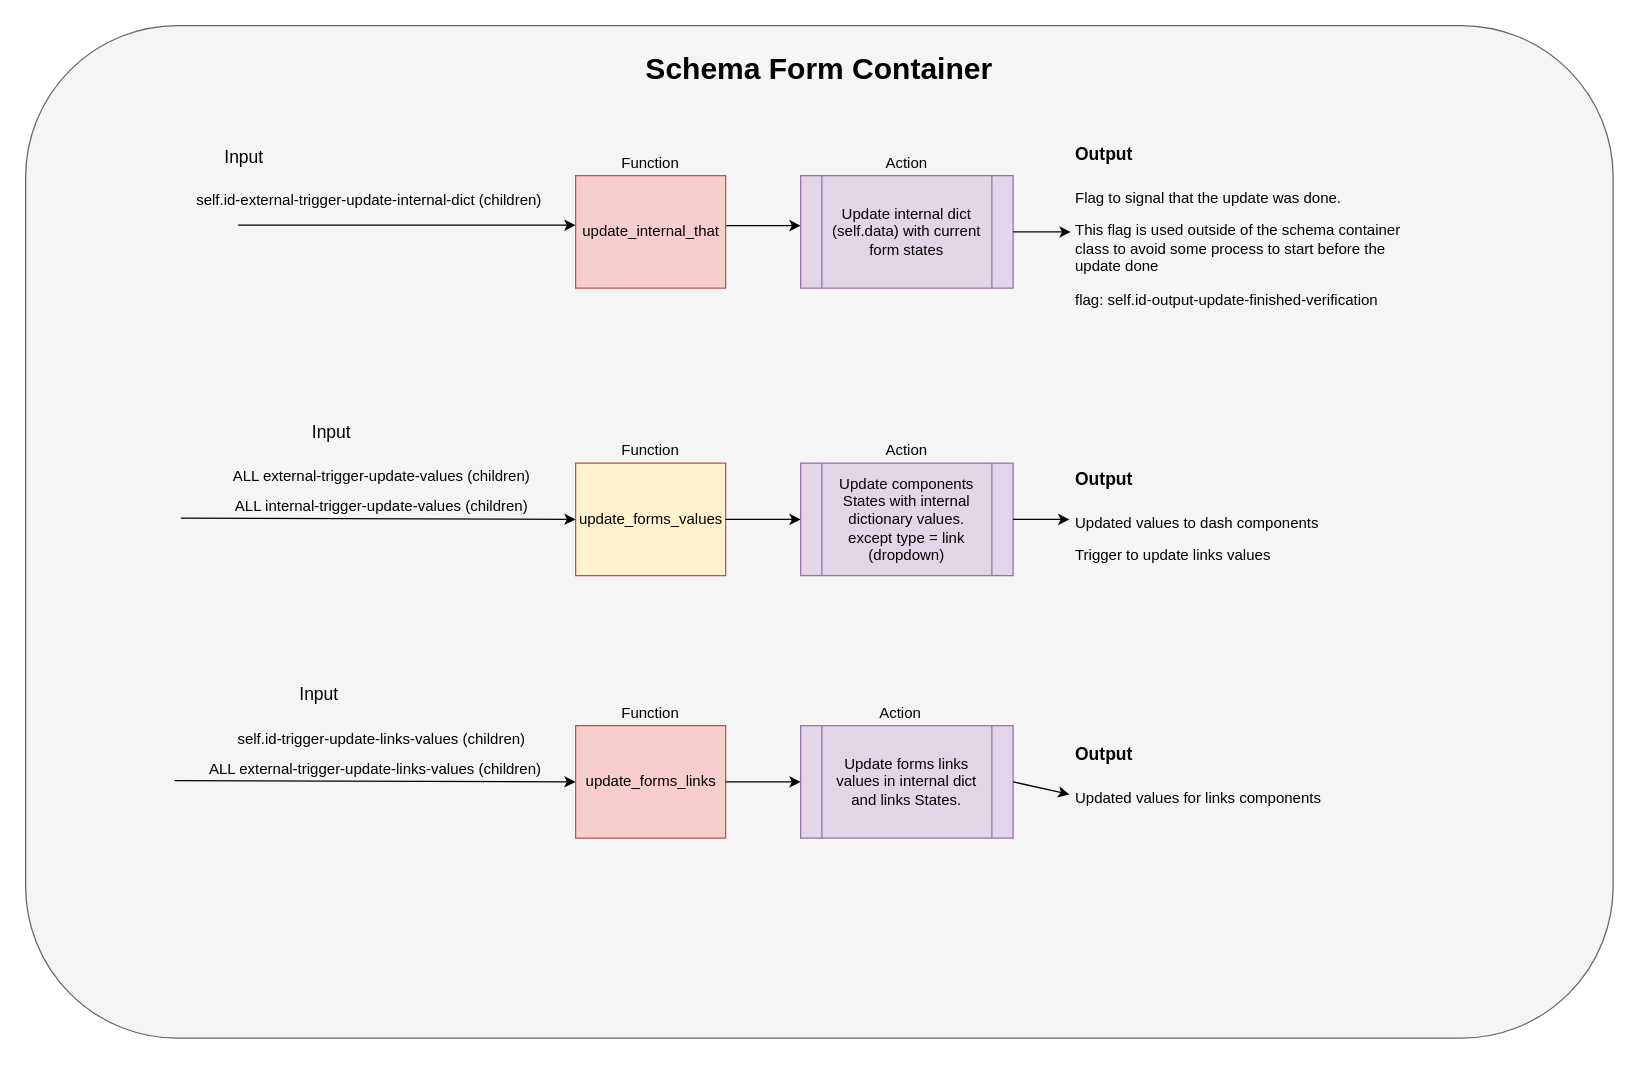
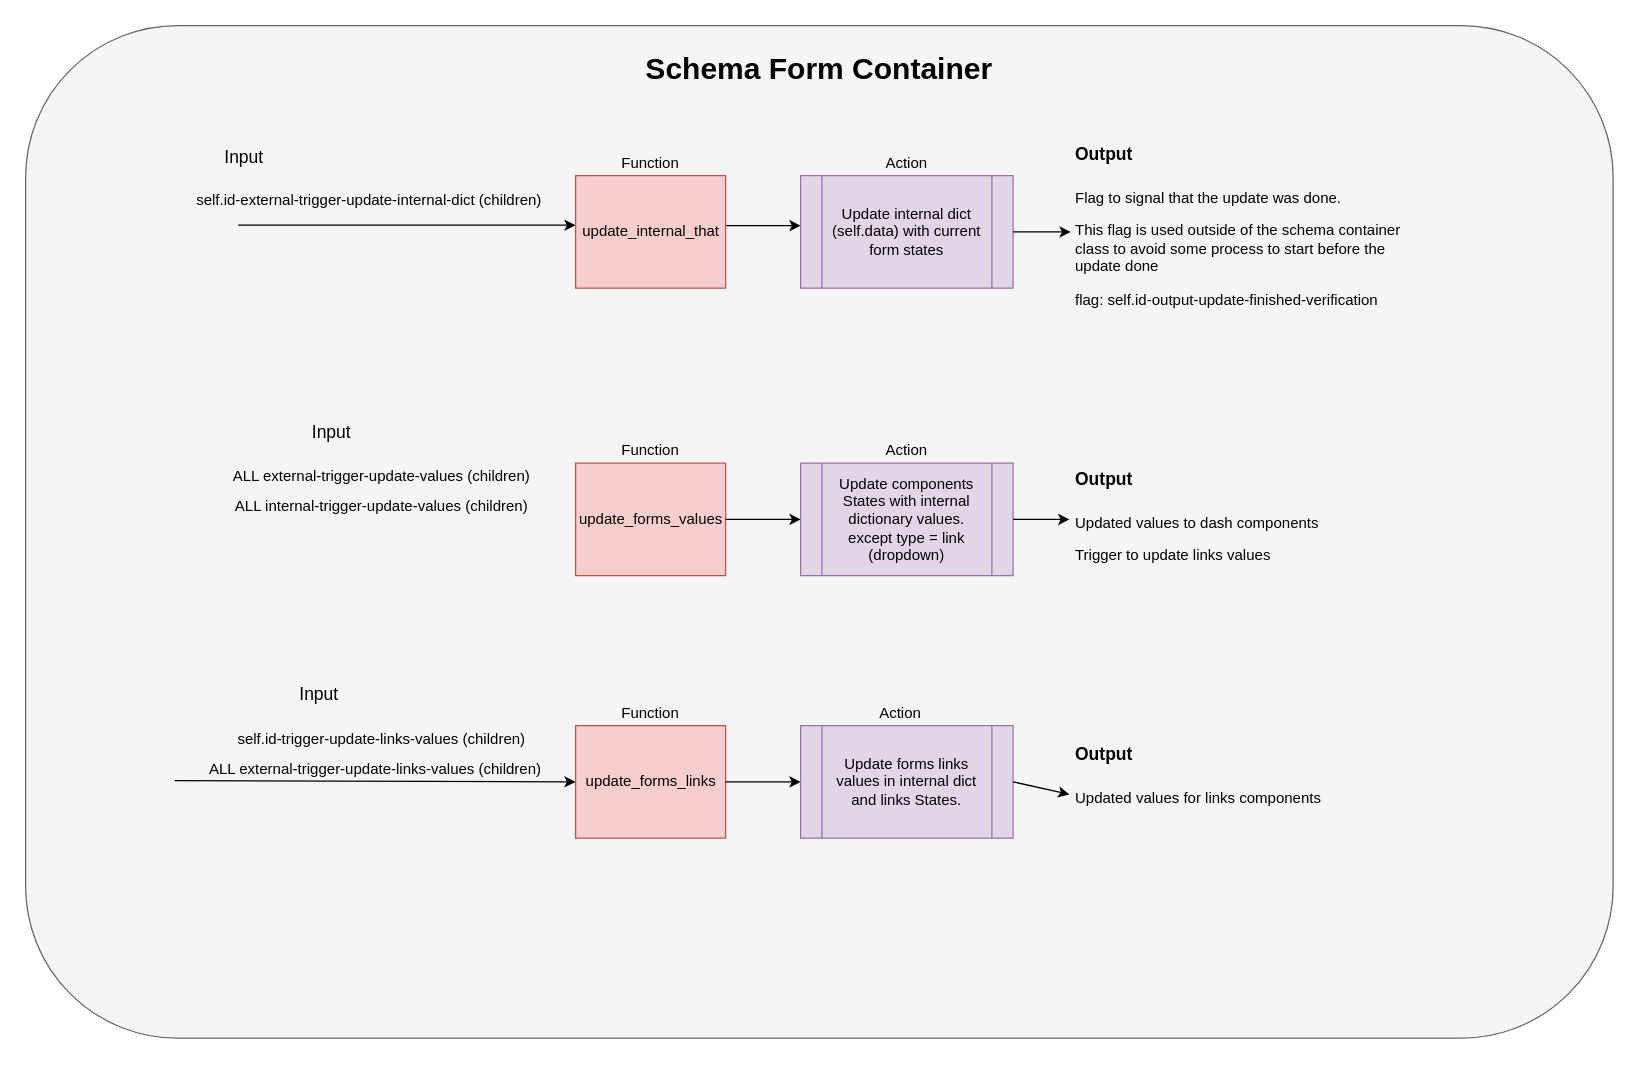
edge "ALL internal-trigger-update-values (children)" -> "update_forms_values": removed
node "update_forms_values": fillcolor #fff2cc -> #f8cecc
